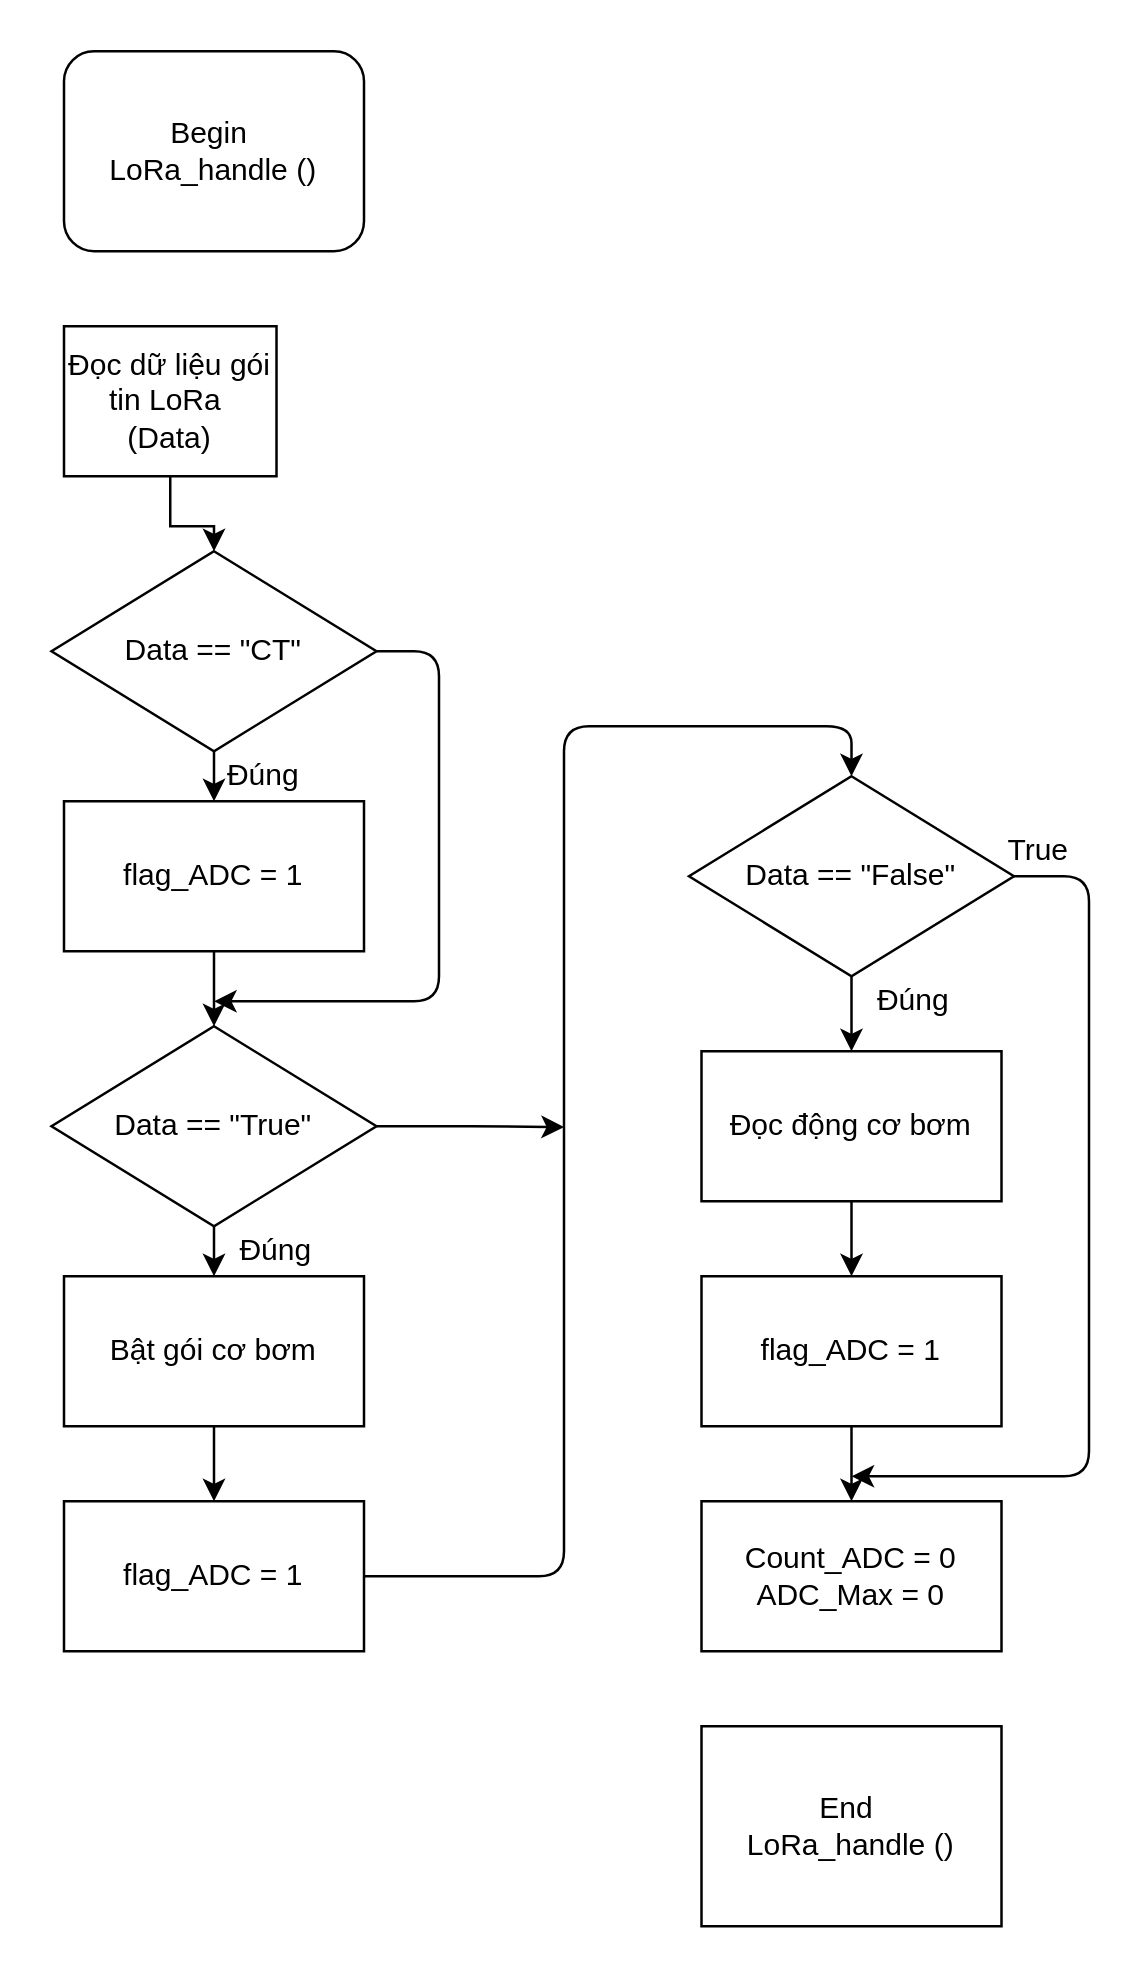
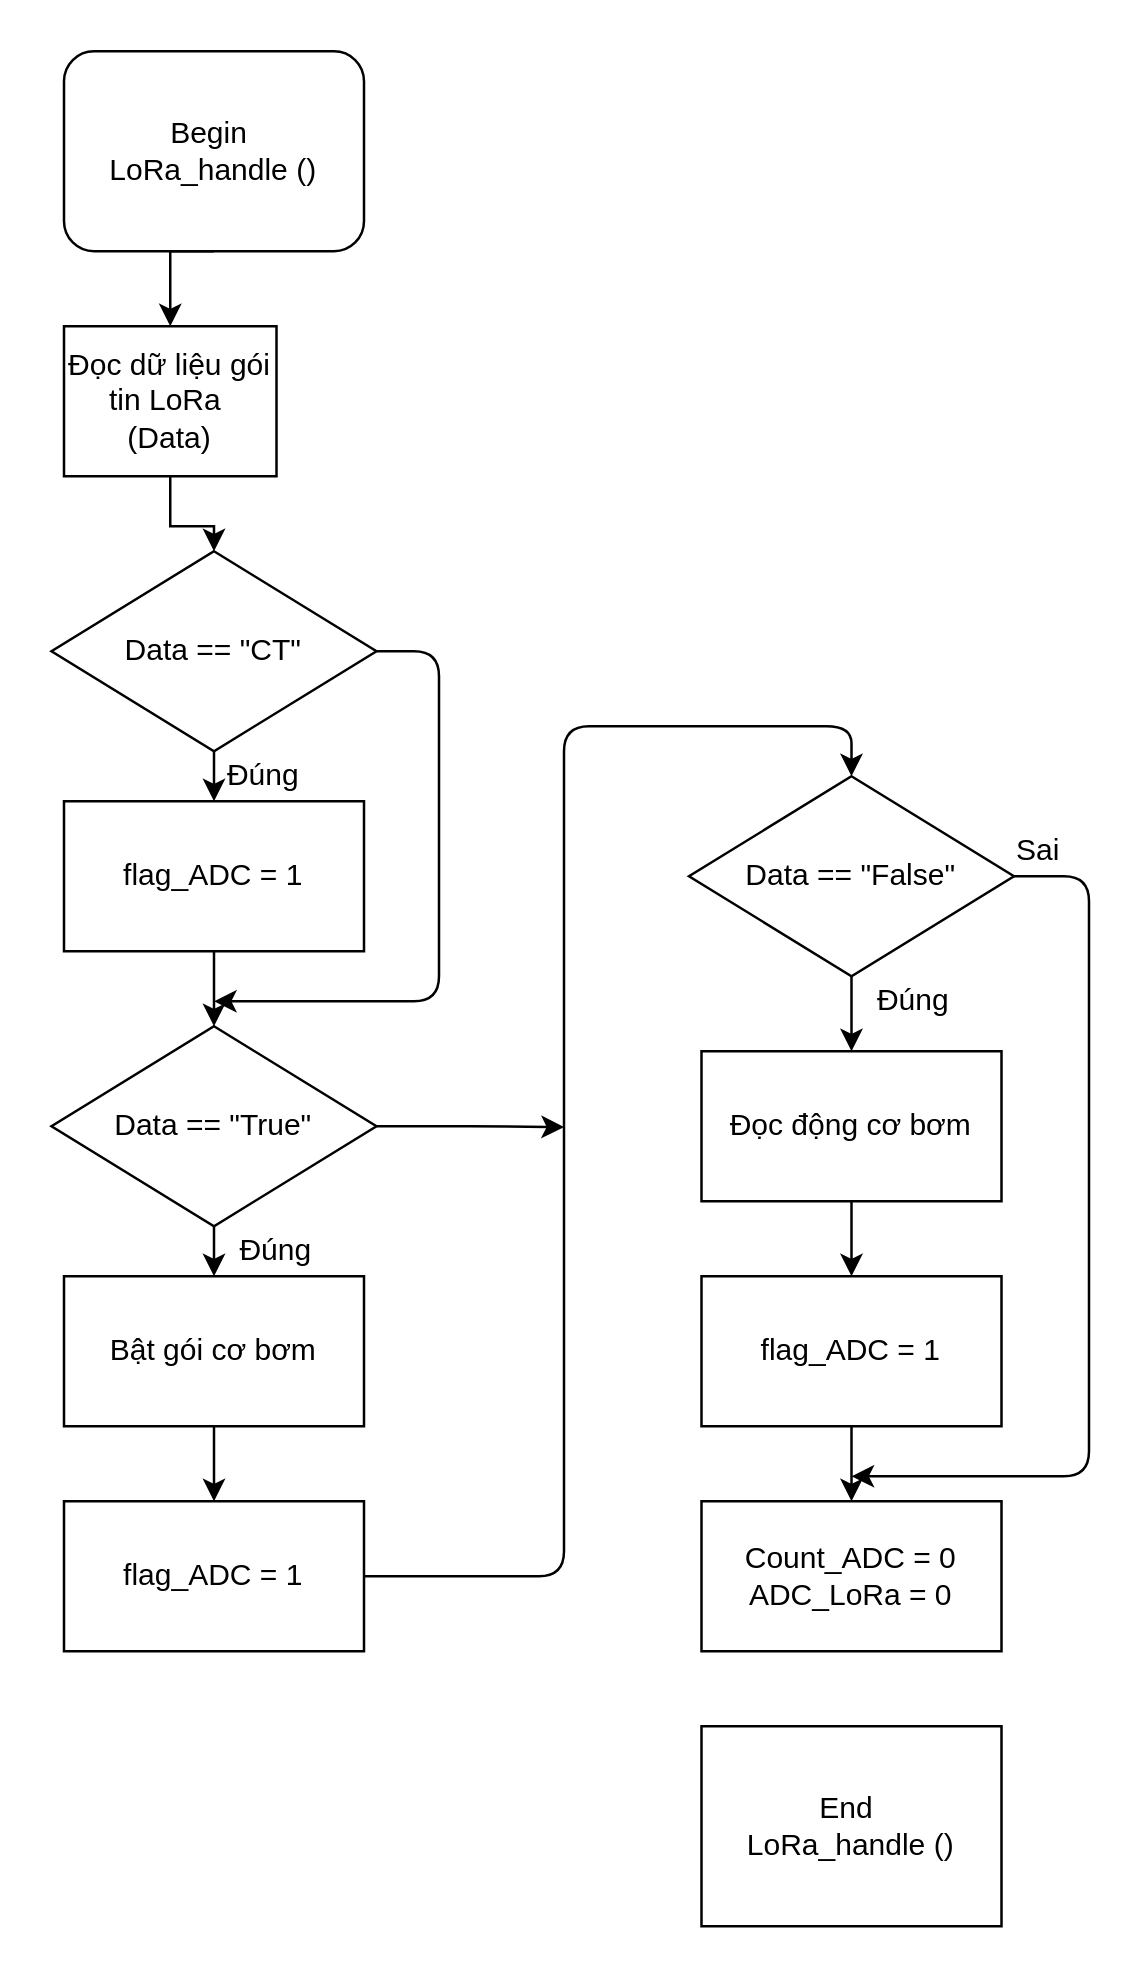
edge "Begin LoRa_handle ()" -> "Đọc dữ liệu gói tin LoRa (Data)": added
node "True": label "True" -> "Sai"
node "Count_ADC = 0 ADC_Max = 0": label "Count_ADC = 0 ADC_Max = 0" -> "Count_ADC = 0 ADC_LoRa = 0"
